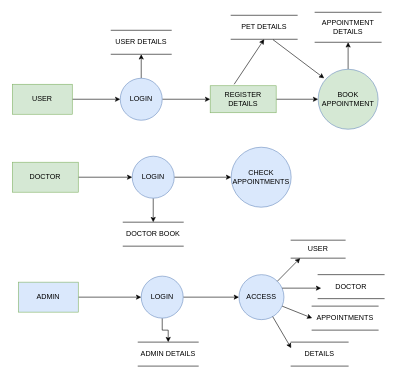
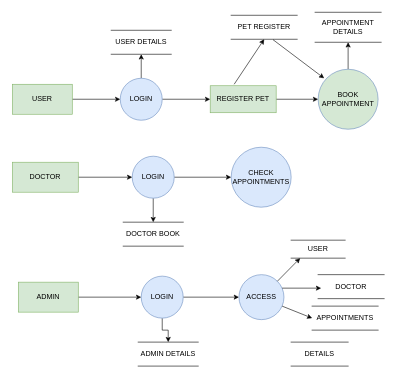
node "PET DETAILS": label "PET DETAILS" -> "PET REGISTER"
node "REGISTER DETAILS": label "REGISTER DETAILS" -> "REGISTER PET"
node "ADMIN": fillcolor #dae8fc -> #d5e8d4
edge "ACCESS" -> "DETAILS": removed
